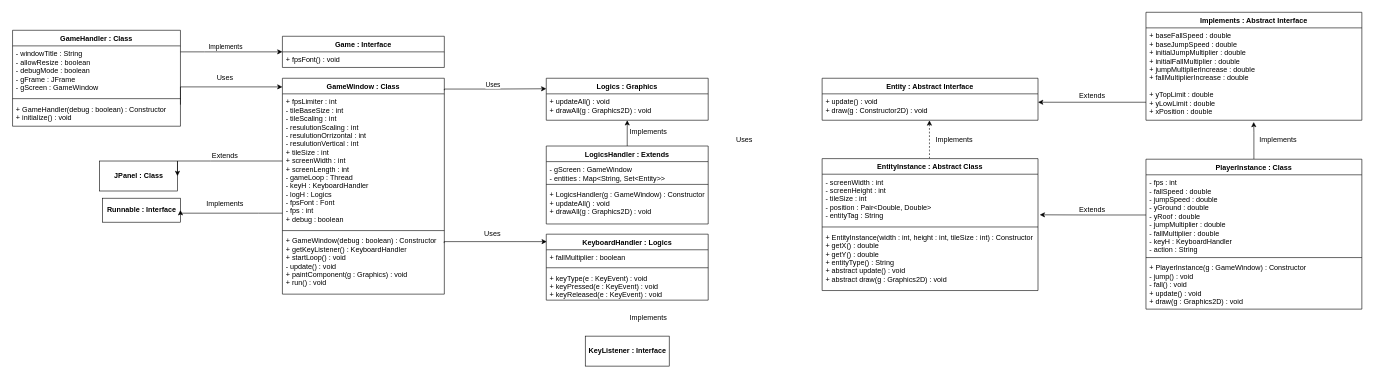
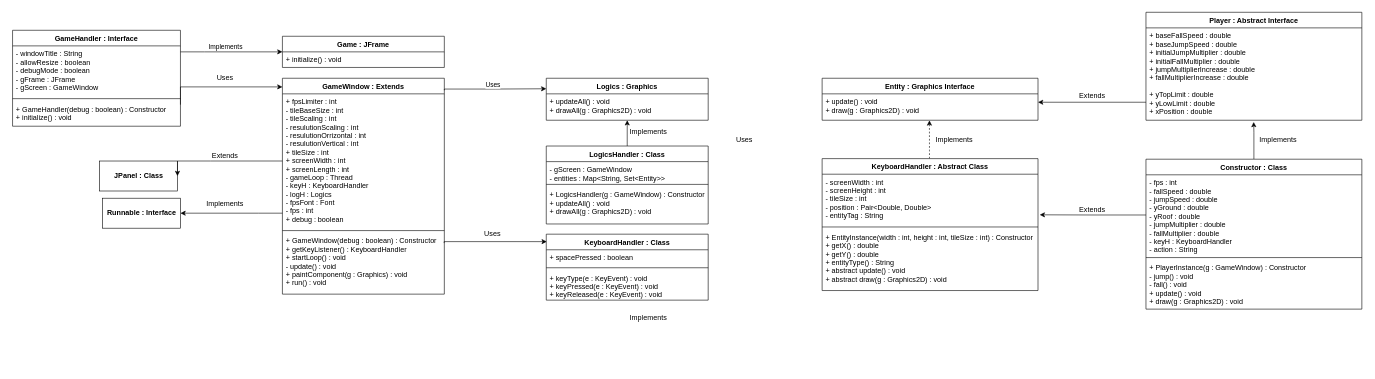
node "Implements : Abstract Interface": label "Implements : Abstract Interface" -> "Player : Abstract Interface"
node "GameHandler : Class": label "GameHandler : Class" -> "GameHandler : Interface"
node "Game : Interface": label "Game : Interface" -> "Game : JFrame"
node "+ fpsFont() : void": label "+ fpsFont() : void" -> "+ initialize() : void"
node "GameWindow : Class": label "GameWindow : Class" -> "GameWindow : Extends"
node "Entity : Abstract Interface": label "Entity : Abstract Interface" -> "Entity : Graphics Interface"
node "+ update() : void + draw(g : Constructor2D) : void": label "+ update() : void + draw(g : Constructor2D) : void" -> "+ update() : void + draw(g : Graphics2D) : void"
node "LogicsHandler : Extends": label "LogicsHandler : Extends" -> "LogicsHandler : Class"
node "EntityInstance : Abstract Class": label "EntityInstance : Abstract Class" -> "KeyboardHandler : Abstract Class"
node "PlayerInstance : Class": label "PlayerInstance : Class" -> "Constructor : Class"
node "Runnable : Interface": size 78x24 -> 78x30
node "KeyboardHandler : Logics": label "KeyboardHandler : Logics" -> "KeyboardHandler : Class"
node "+ fallMultiplier : boolean": label "+ fallMultiplier : boolean" -> "+ spacePressed : boolean"
node "KeyListener : Interface": removed
